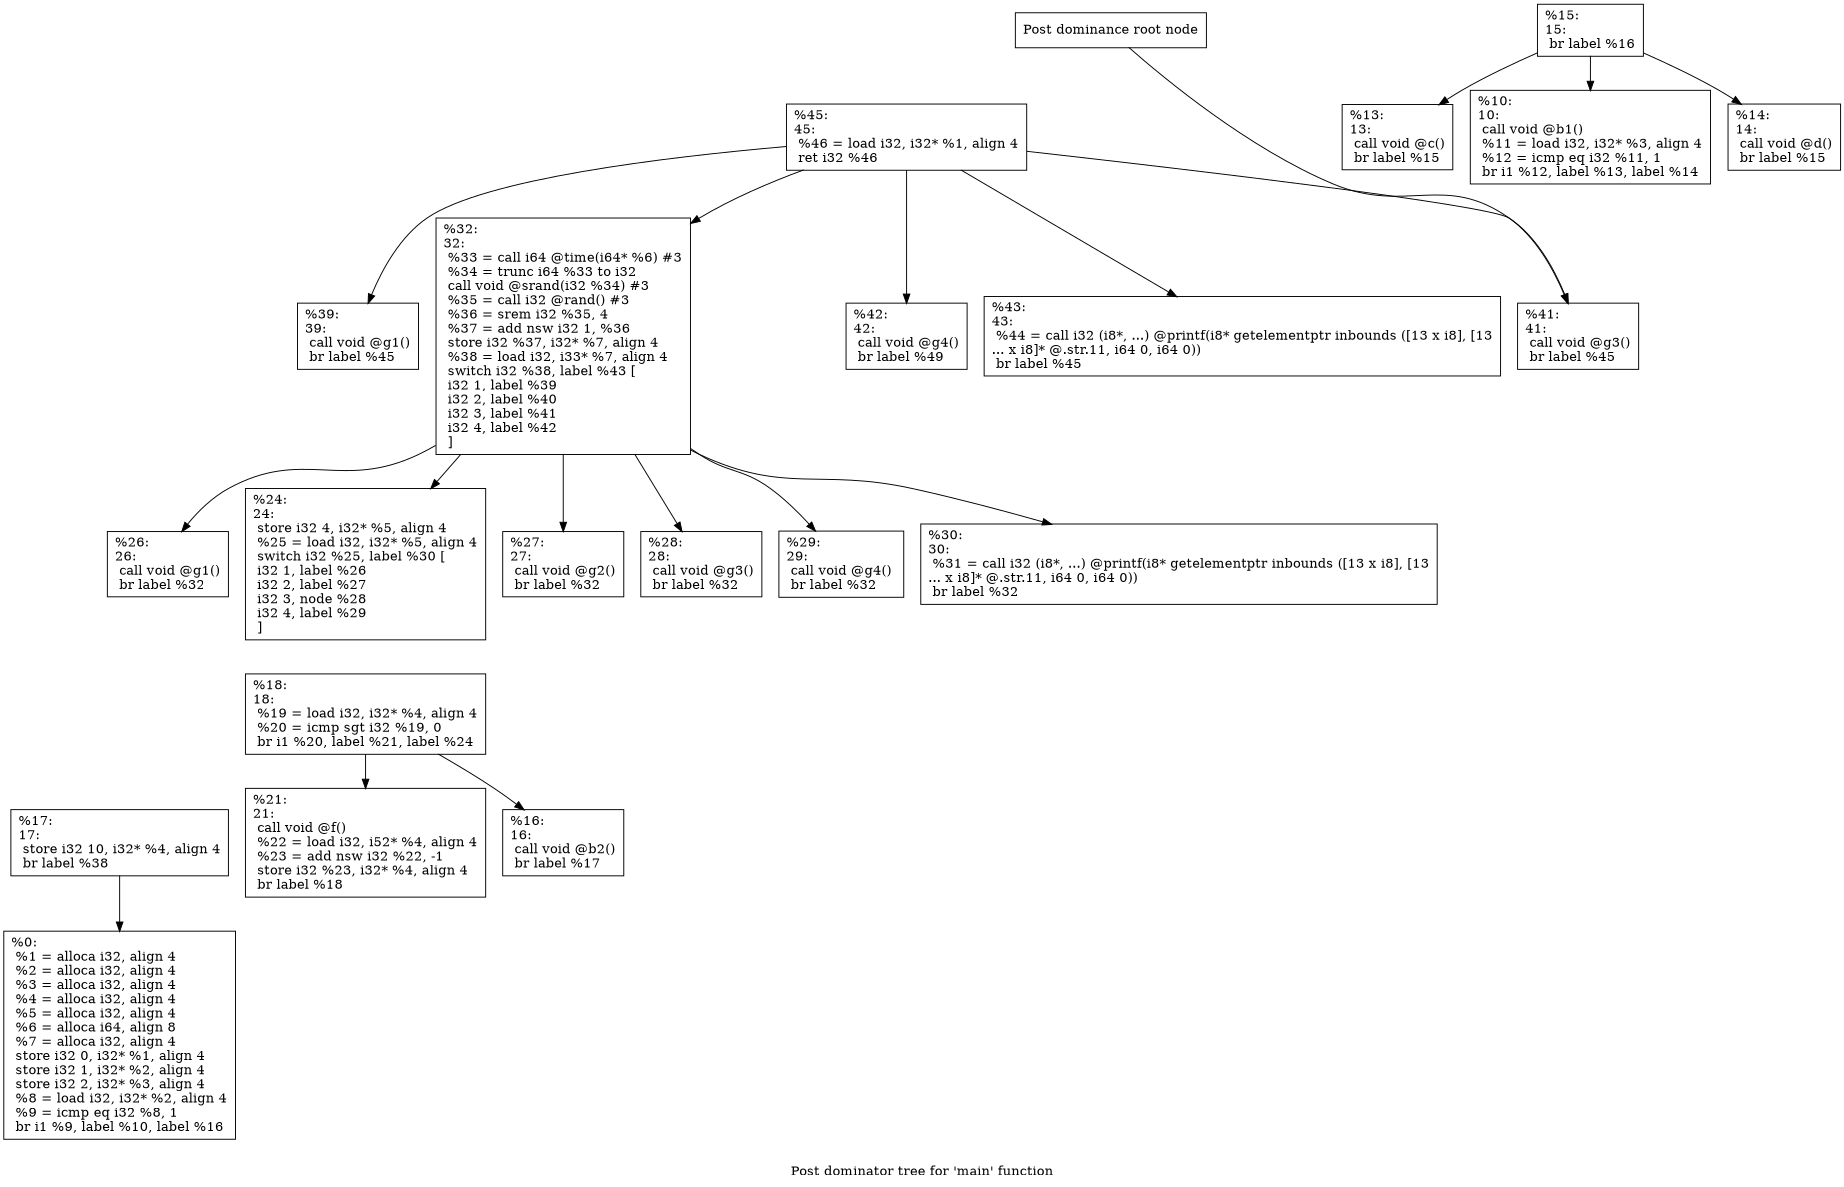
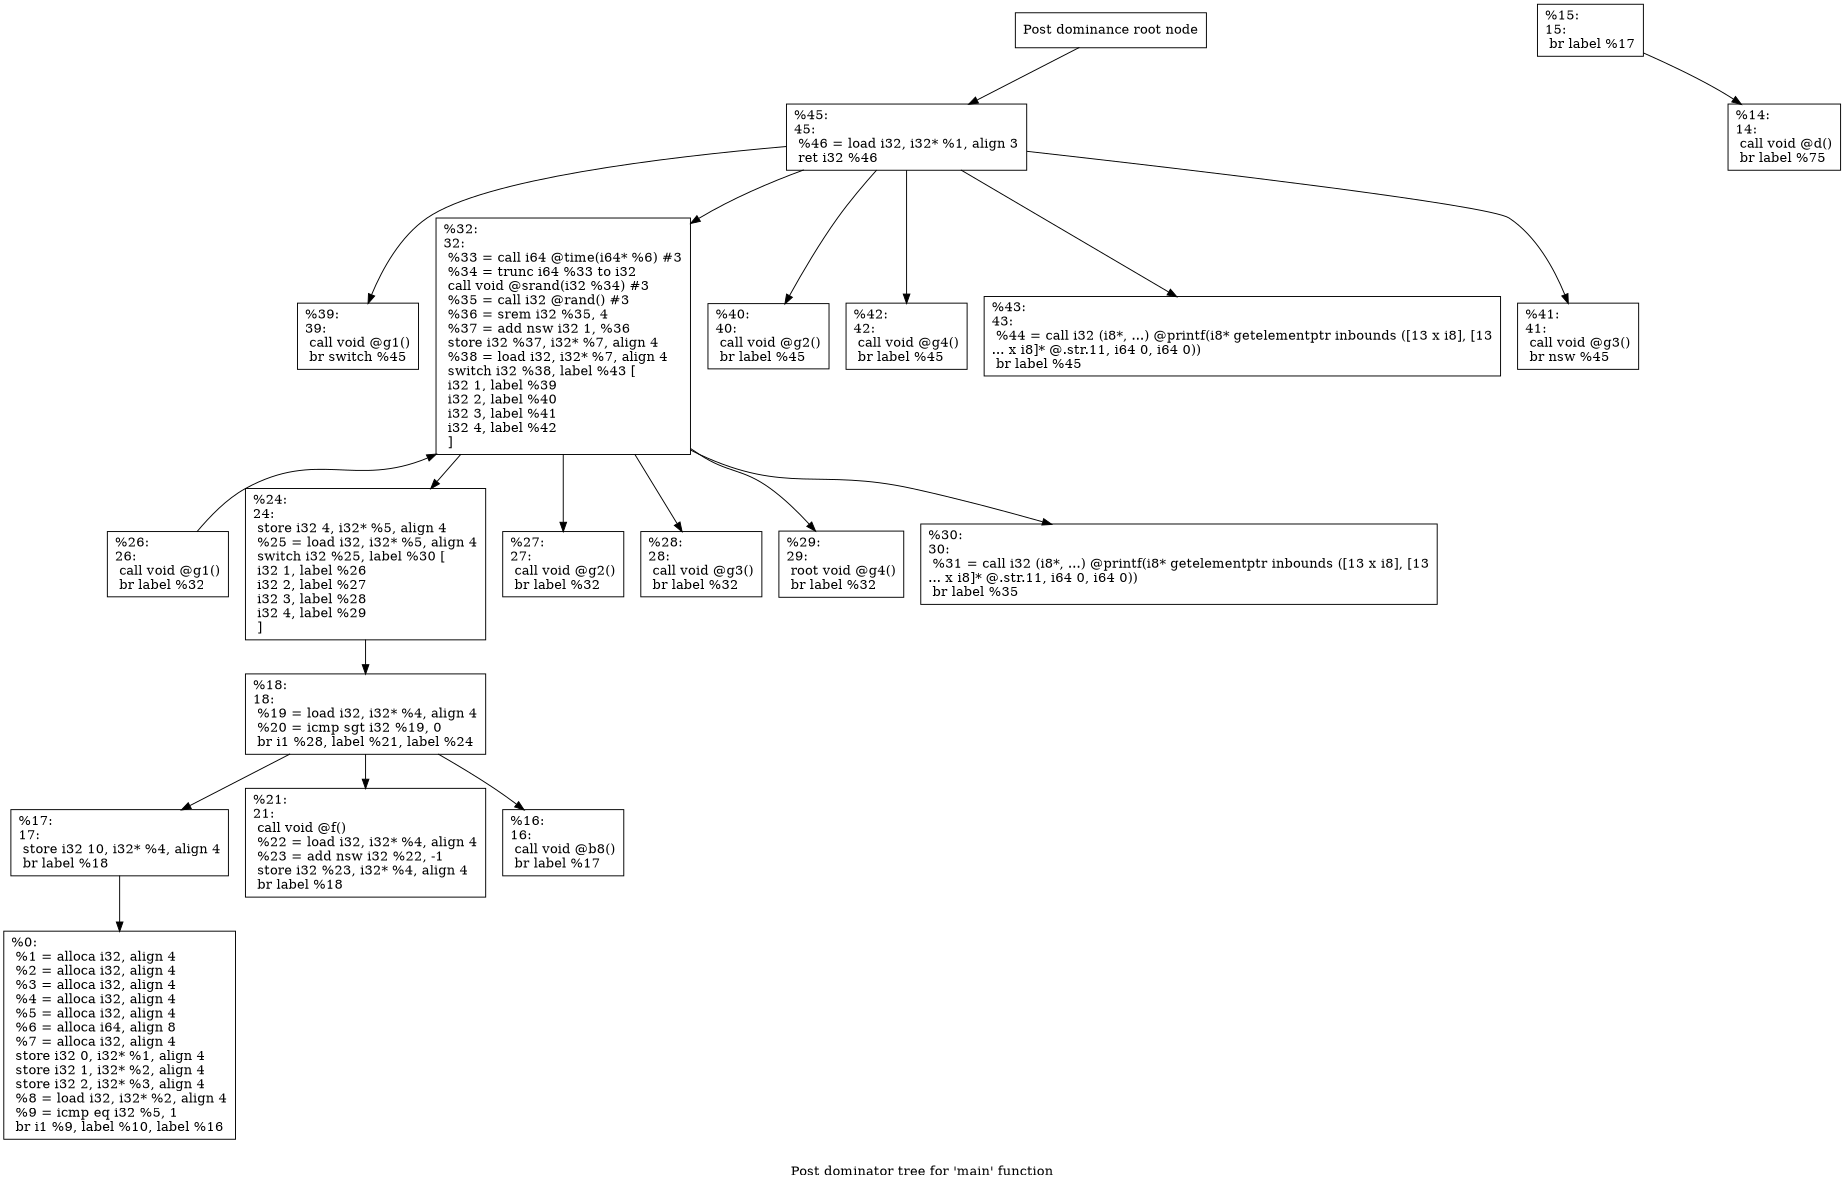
node "%15:": text "br label %16" -> "br label %17"
node "%13:": removed
node "%10:": removed
node "%45:": text "%46 = load i32, i32* %1, align 4" -> "%46 = load i32, i32* %1, align 3"
node "%14:": text "br label %15" -> "br label %75"
edge "Post dominance root node" -> "%41:": now "Post dominance root node" -> "%45:"
node "%40:": added
node "%39:": text "br label %45" -> "br switch %45"
node "%32:": text "%38 = load i32, i33* %7, align 4" -> "%38 = load i32, i32* %7, align 4"
node "%42:": text "br label %49" -> "br label %45"
node "%41:": text "br label %45" -> "br nsw %45"
edge "%32:" -> "%26:": reversed
node "%29:": text "call void @g4()" -> "root void @g4()"
node "%30:": text "br label %32" -> "br label %35"
node "%24:": text "i32 3, node %28" -> "i32 3, label %28"
edge "%24:" -> "%18:": added
node "%18:": text "br i1 %20, label %21, label %24" -> "br i1 %28, label %21, label %24"
edge "%18:" -> "%17:": added
node "%21:": text "%22 = load i32, i52* %4, align 4" -> "%22 = load i32, i32* %4, align 4"
node "%16:": text "call void @b2()" -> "call void @b8()"
node "%17:": text "br label %38" -> "br label %18"
node "%0:": text "%9 = icmp eq i32 %8, 1" -> "%9 = icmp eq i32 %5, 1"
